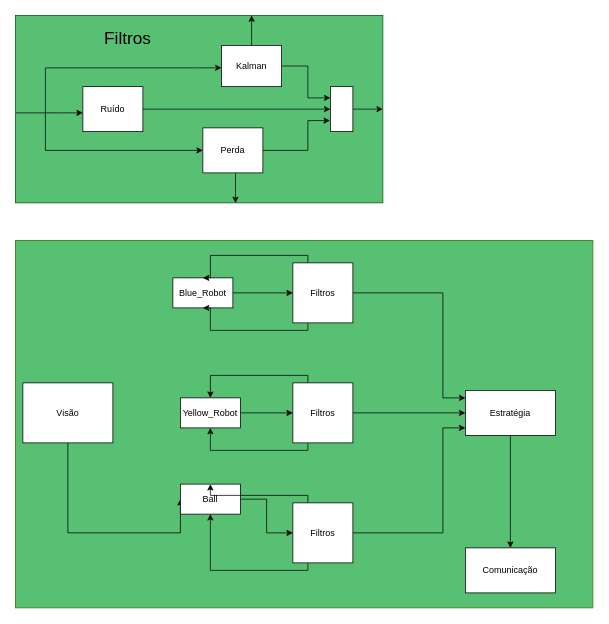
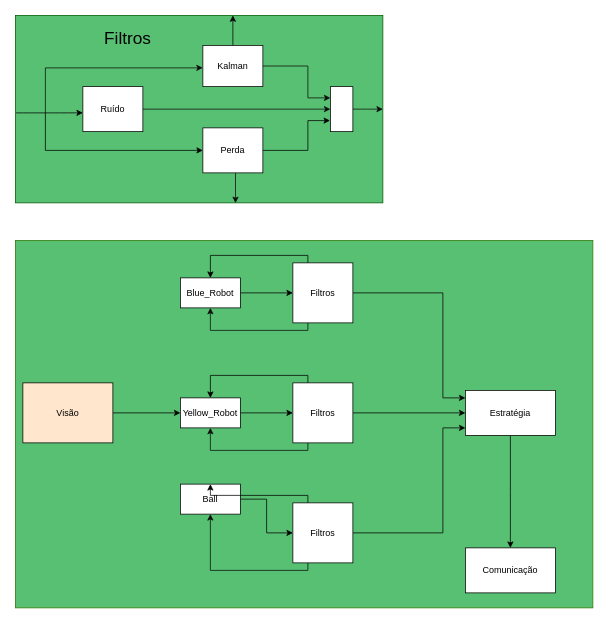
node "Kalman": moved (252, 66) -> (233, 66)
node "Blue_Robot": moved (203, 293) -> (210, 293)
node "Visão": fillcolor #ffffff -> #ffe6cc
edge "Visão" -> "Yellow_Robot": added
edge "Visão" -> "Ball": removed
